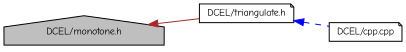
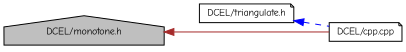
edge "DCEL/triangulate.h" -> "DCEL/monotone.h": now "DCEL/cpp.cpp" -> "DCEL/monotone.h"
